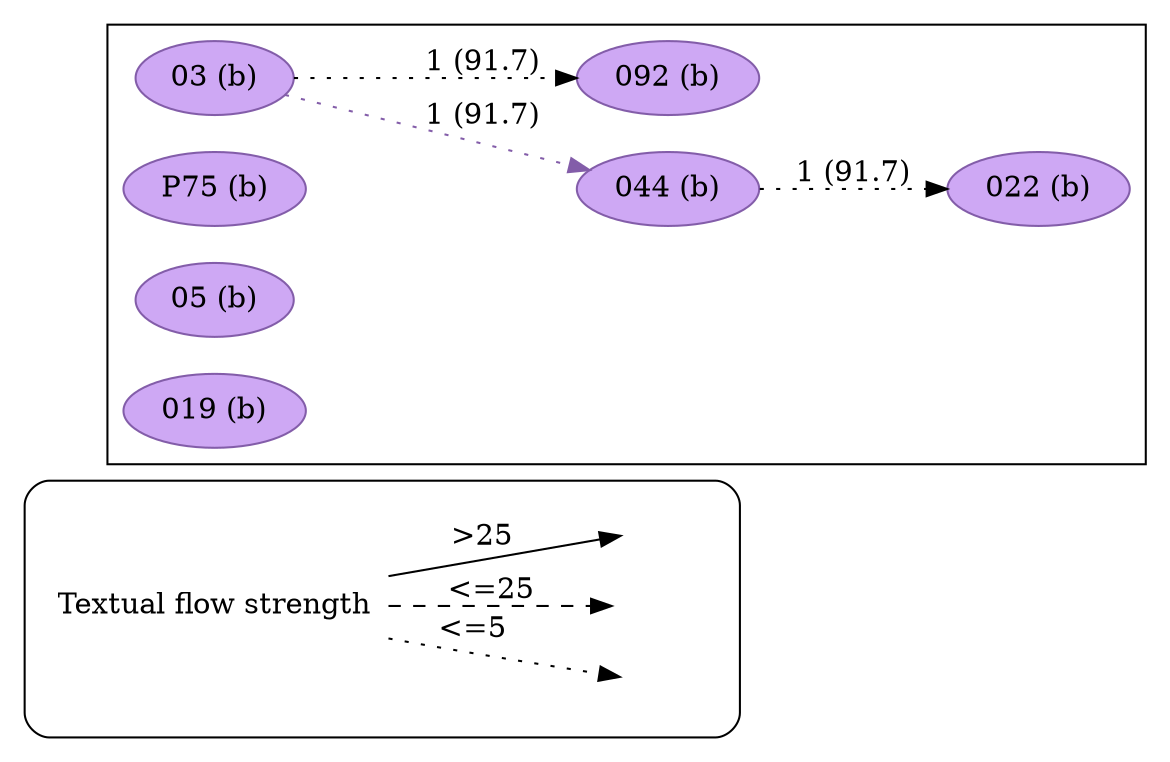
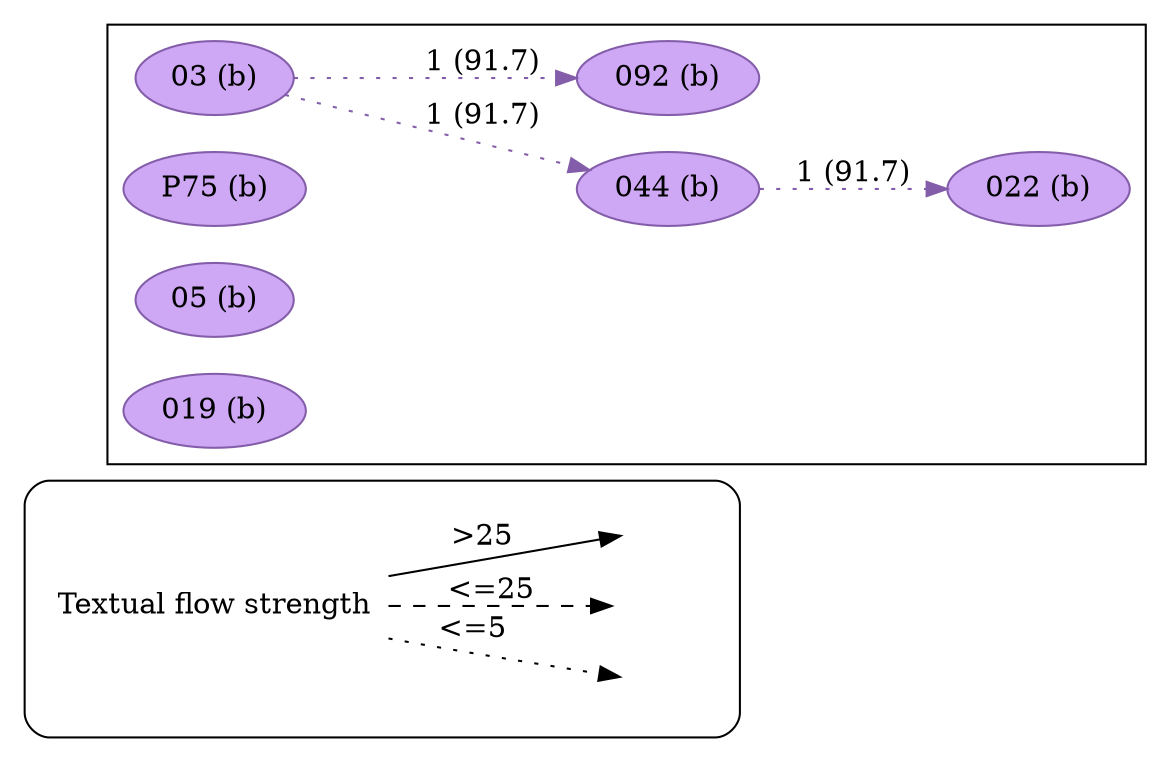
edge "03 (b)" -> "092 (b)": color black -> #835da9
edge "044 (b)" -> "022 (b)": color black -> #835da9
